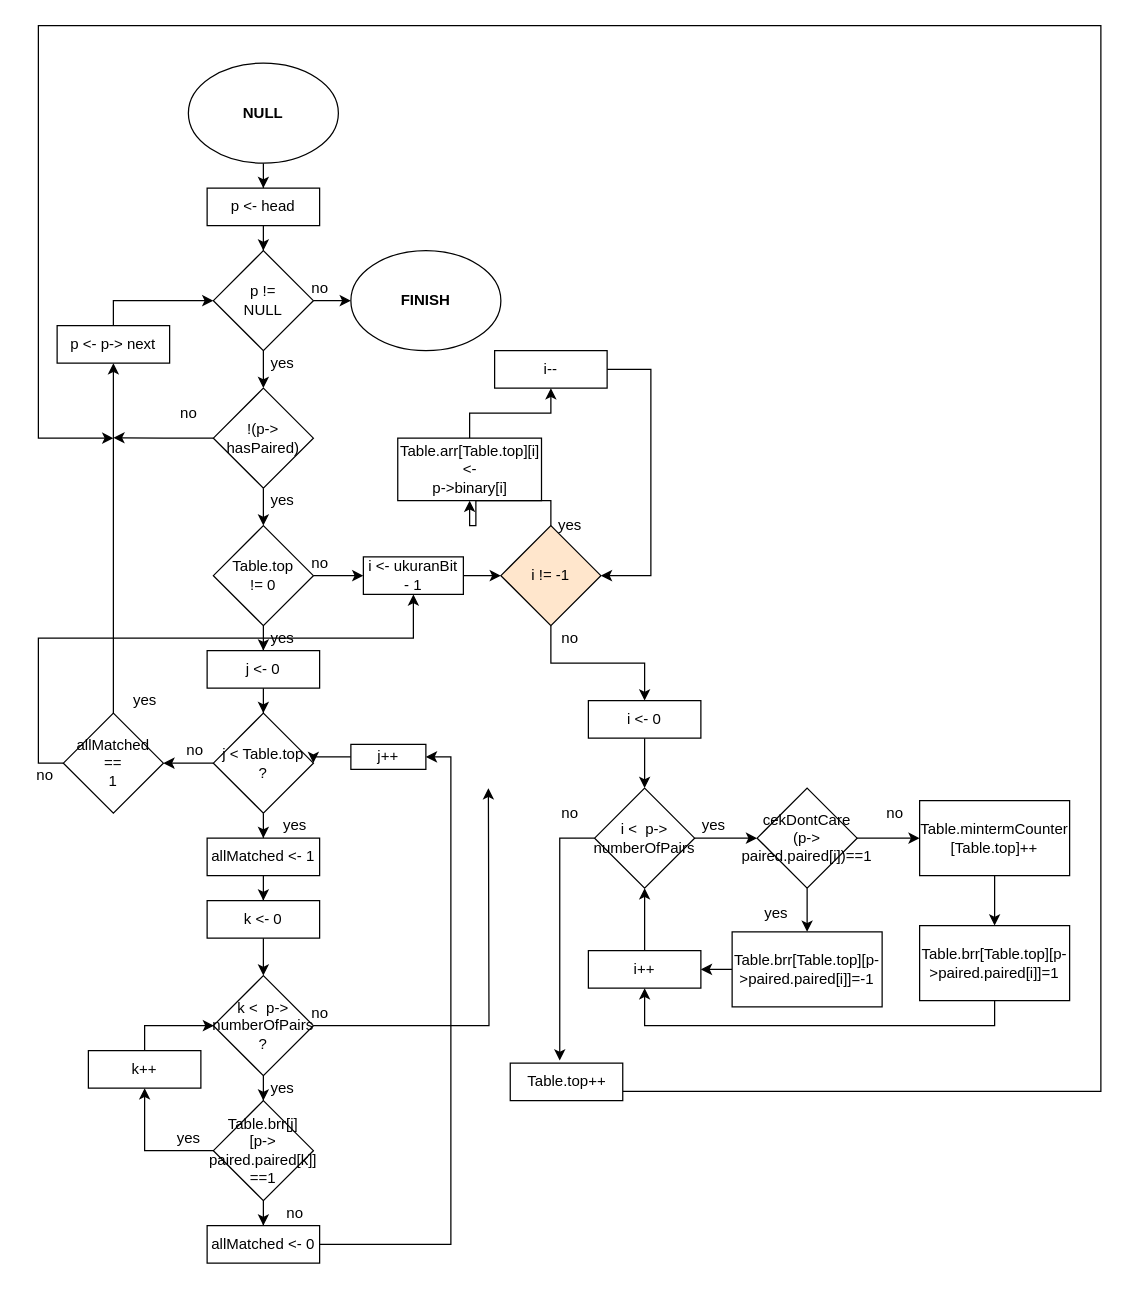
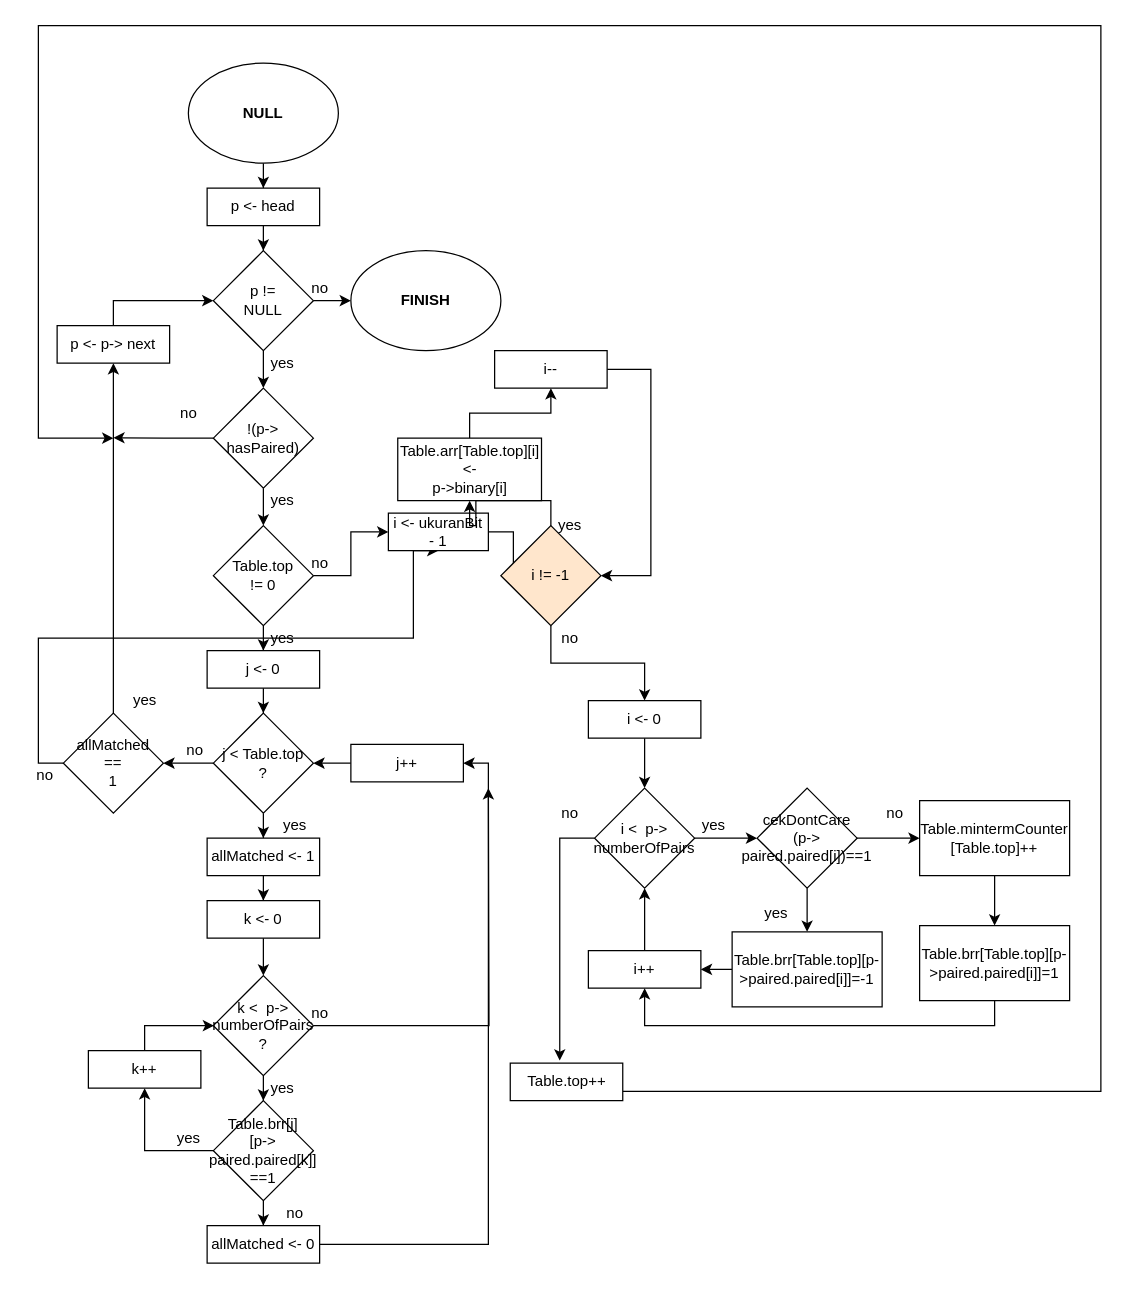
node "i <- ukuranBit - 1": moved (413, 576) -> (438, 532)
node "j++": size 75x25 -> 113x38
